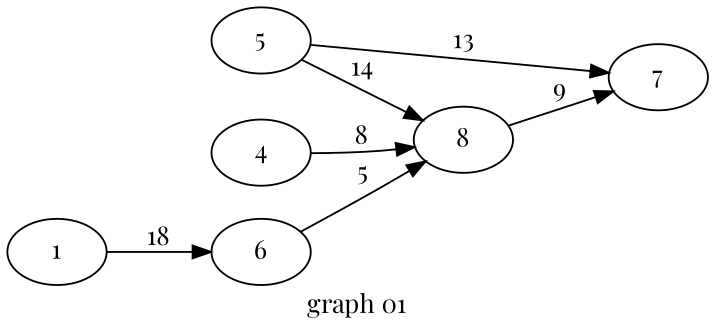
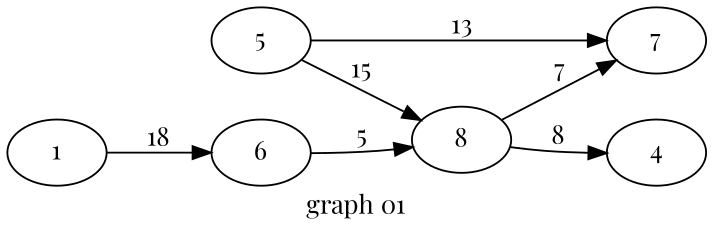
edge "5" -> "8": label " 14 " -> " 15 "
edge "8" -> "7": label " 9 " -> " 7 "
edge "4" -> "8": reversed
